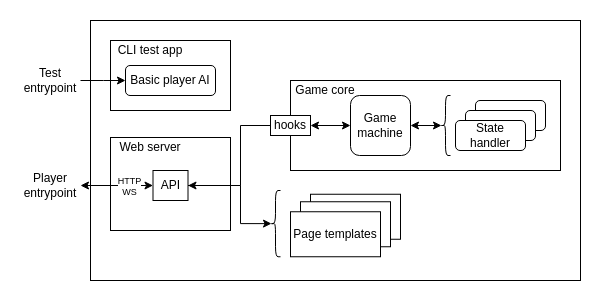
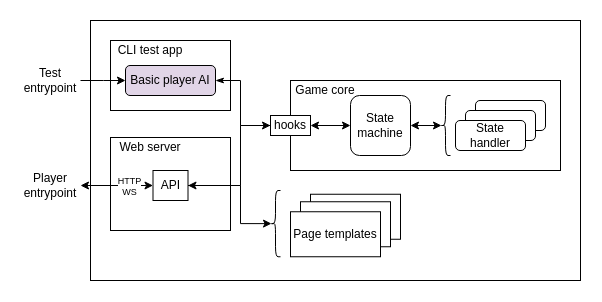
node "Basic player AI": fillcolor #ffffff -> #e1d5e7
edge "Basic player AI" -- "hooks": added
node "Game machine": label "Game machine" -> "State machine"
